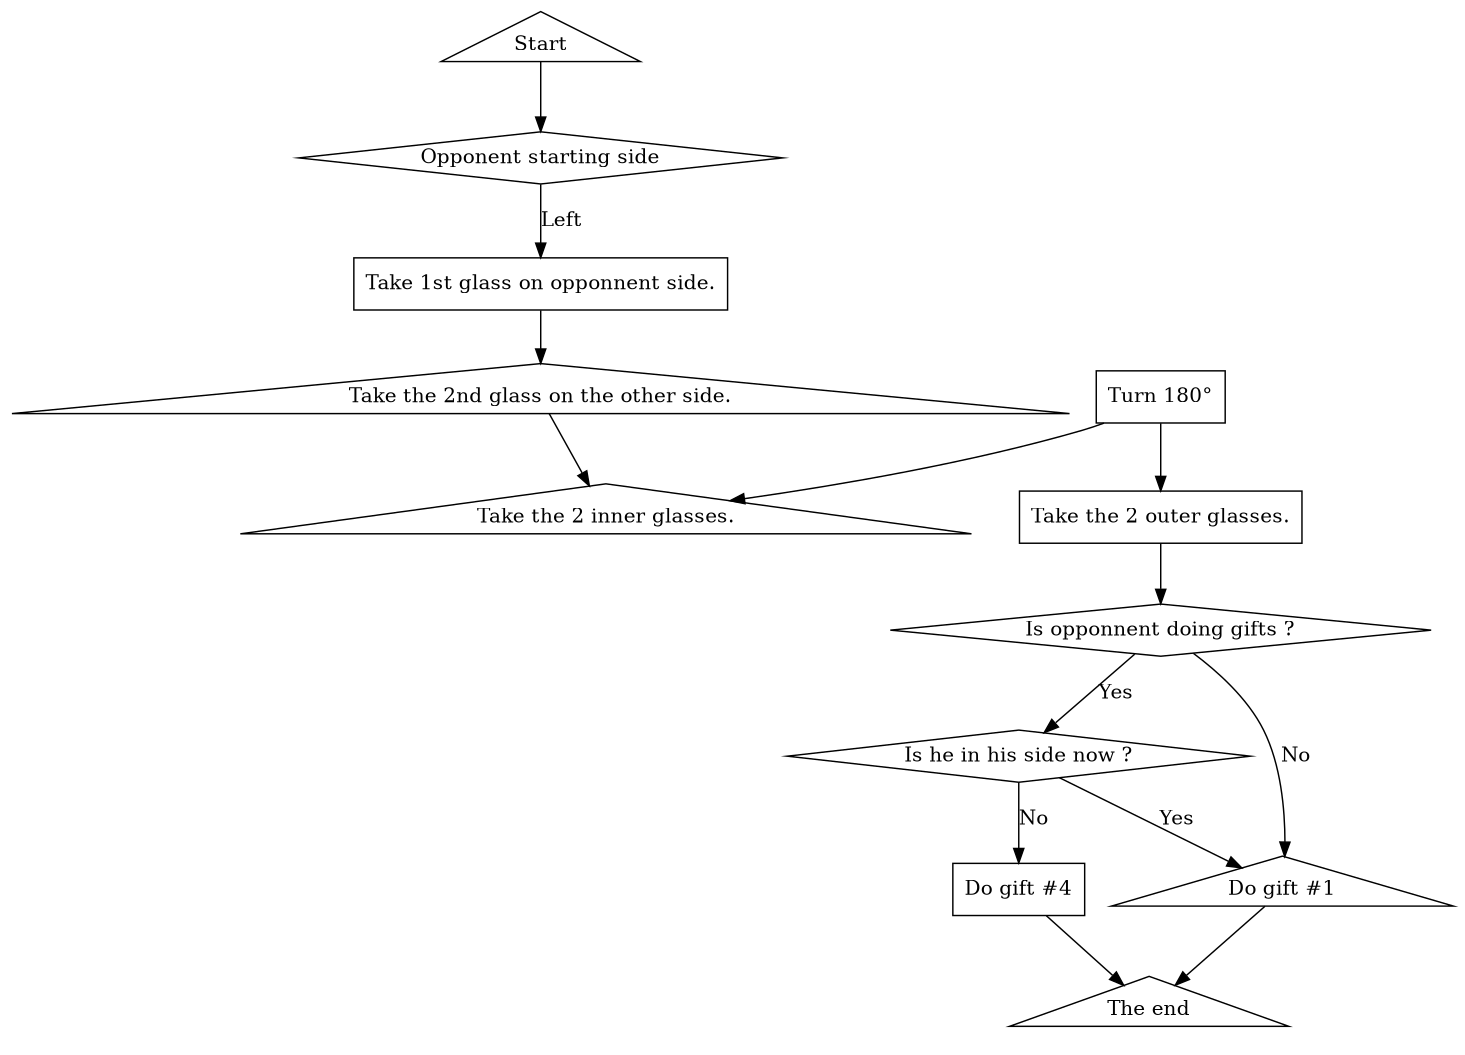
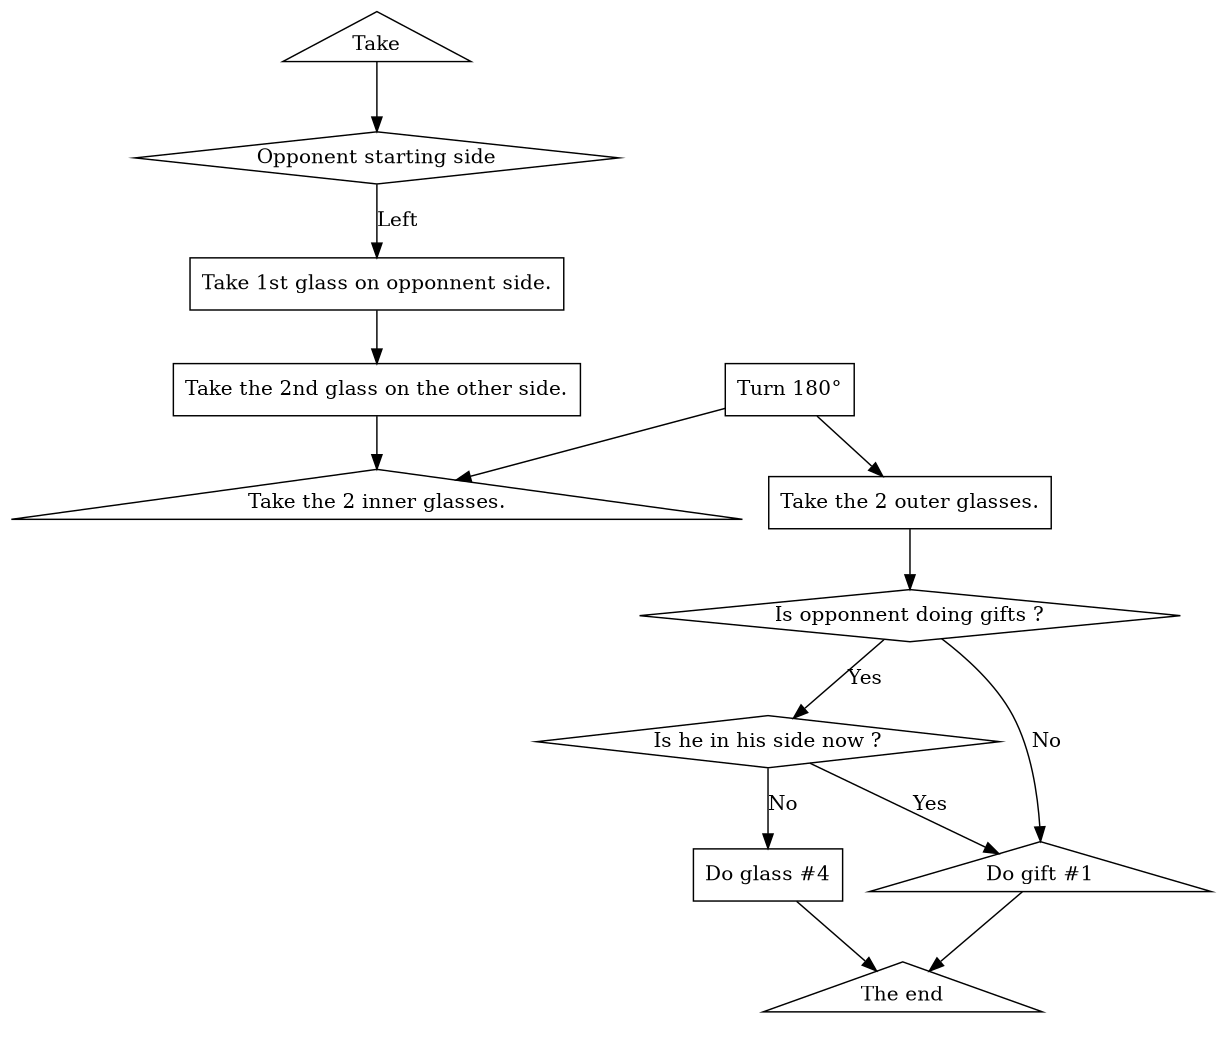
node "Start": label "Start" -> "Take"
node "Take the 2nd glass on the other side.": shape triangle -> box
node "Do gift #4": label "Do gift #4" -> "Do glass #4"
